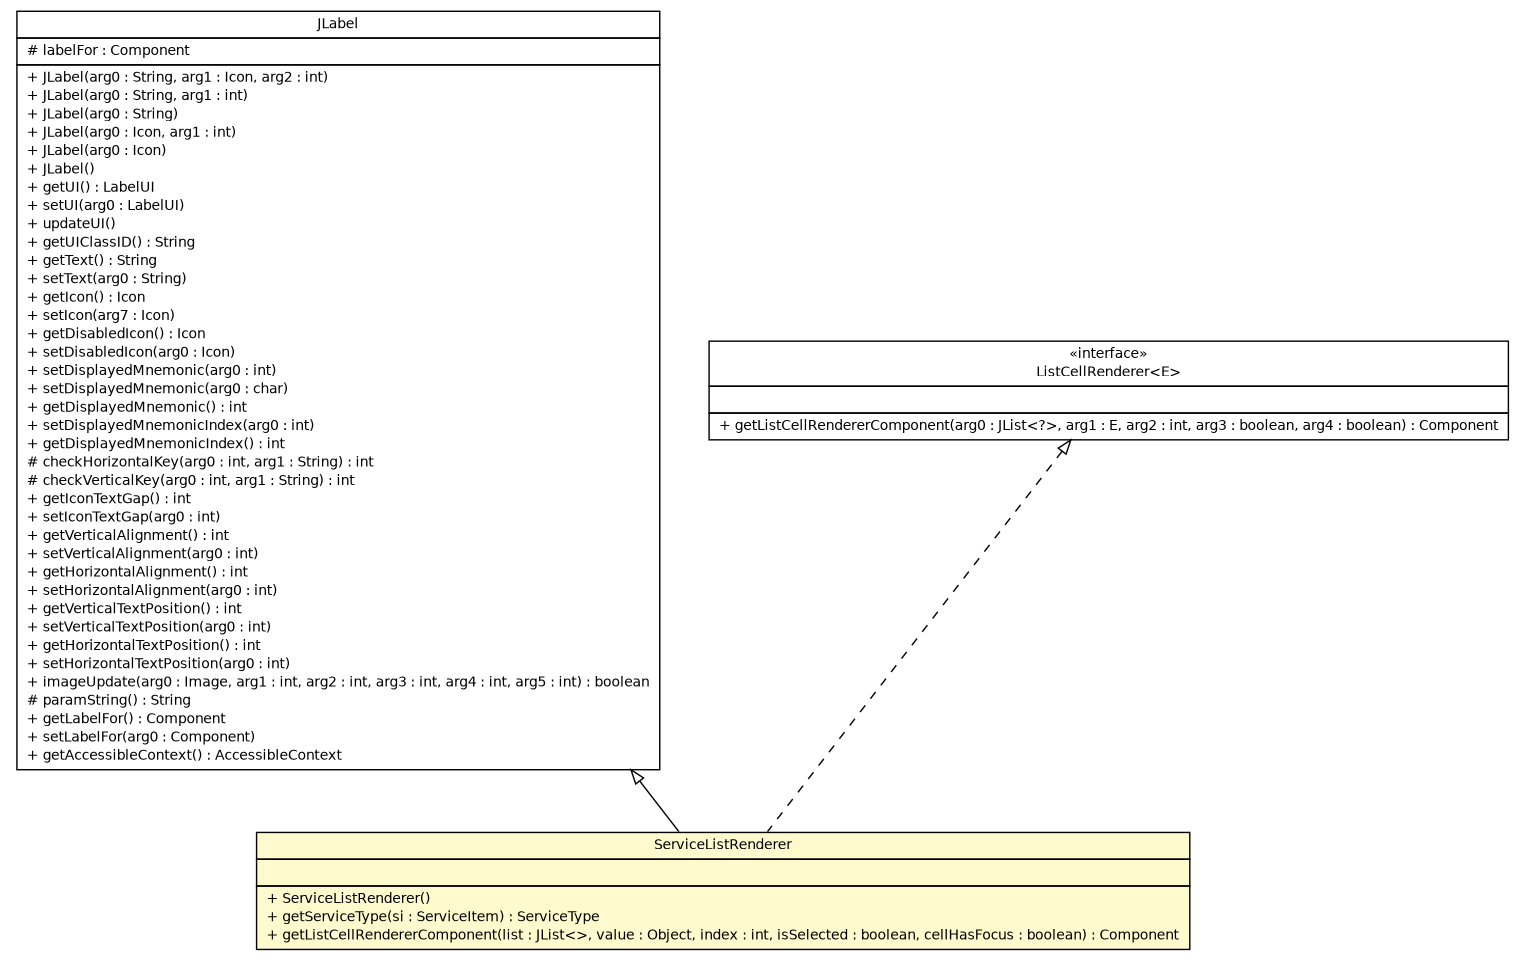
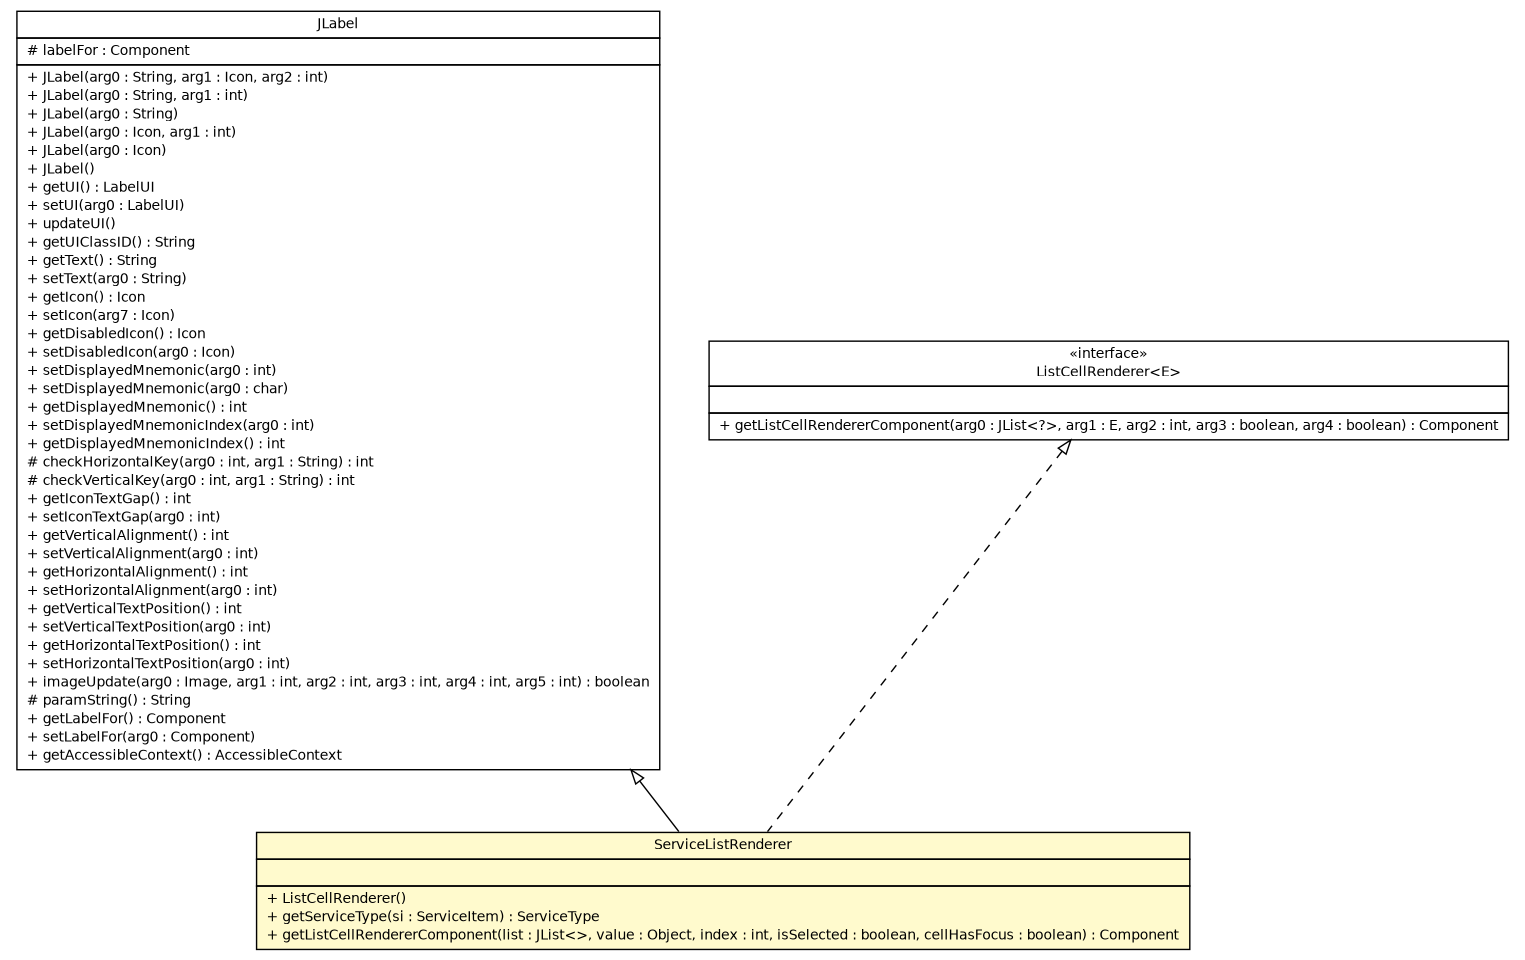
node "ServiceListRenderer": text "+ ServiceListRenderer()" -> "+ ListCellRenderer()"
